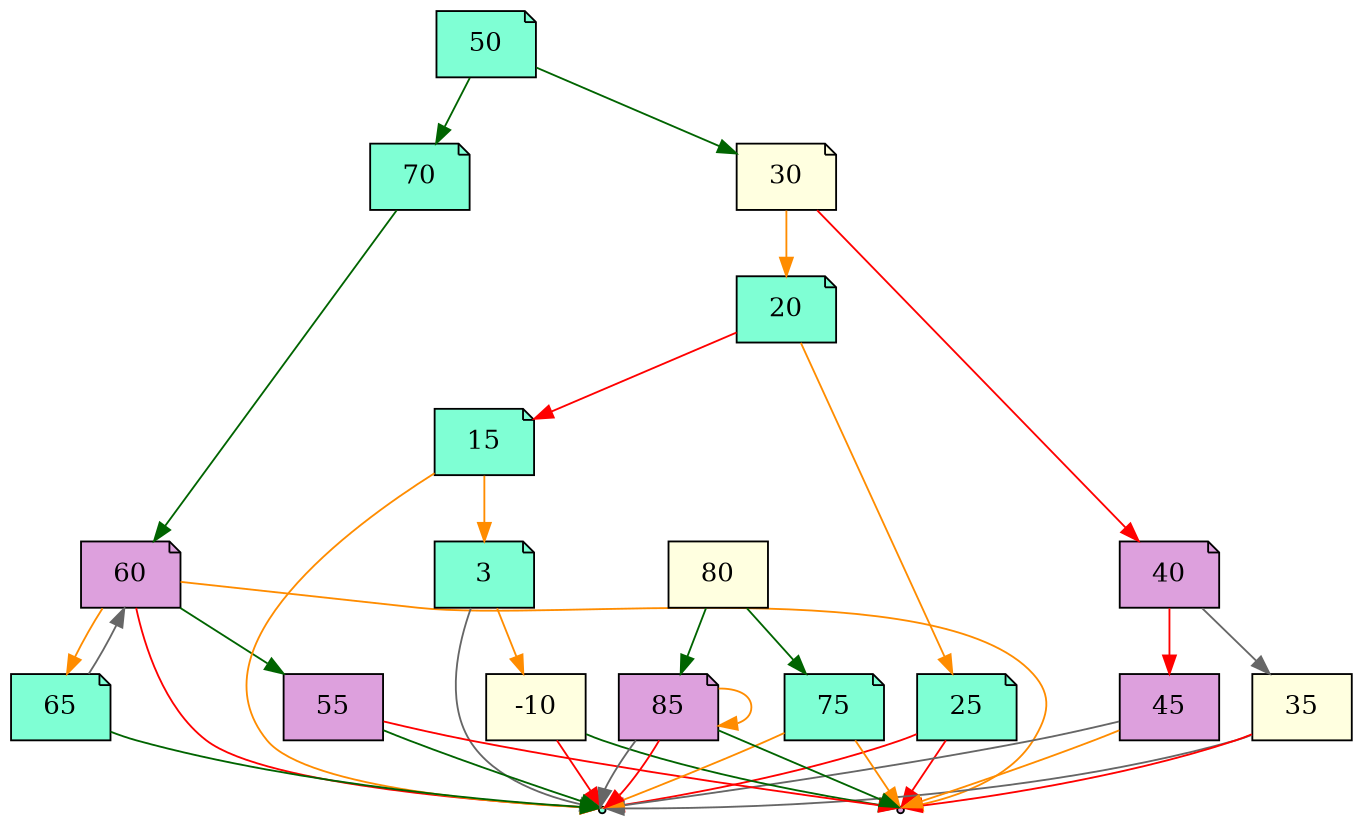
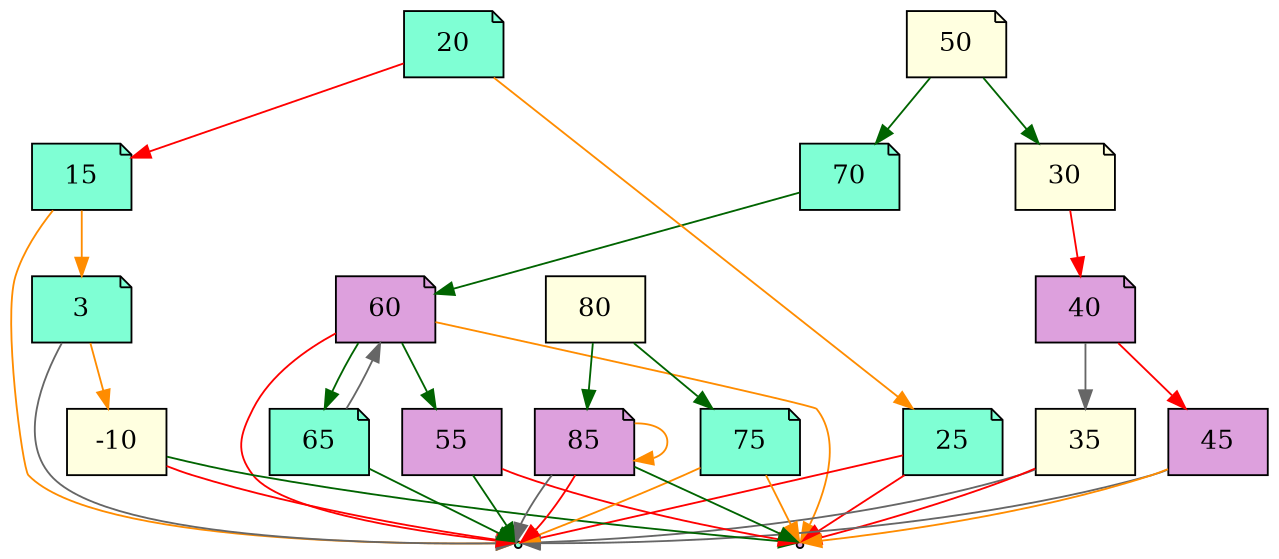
node "50": fillcolor aquamarine -> lightyellow
edge "30" -> "20": removed
edge "60" -> "65": color darkorange -> darkgreen
